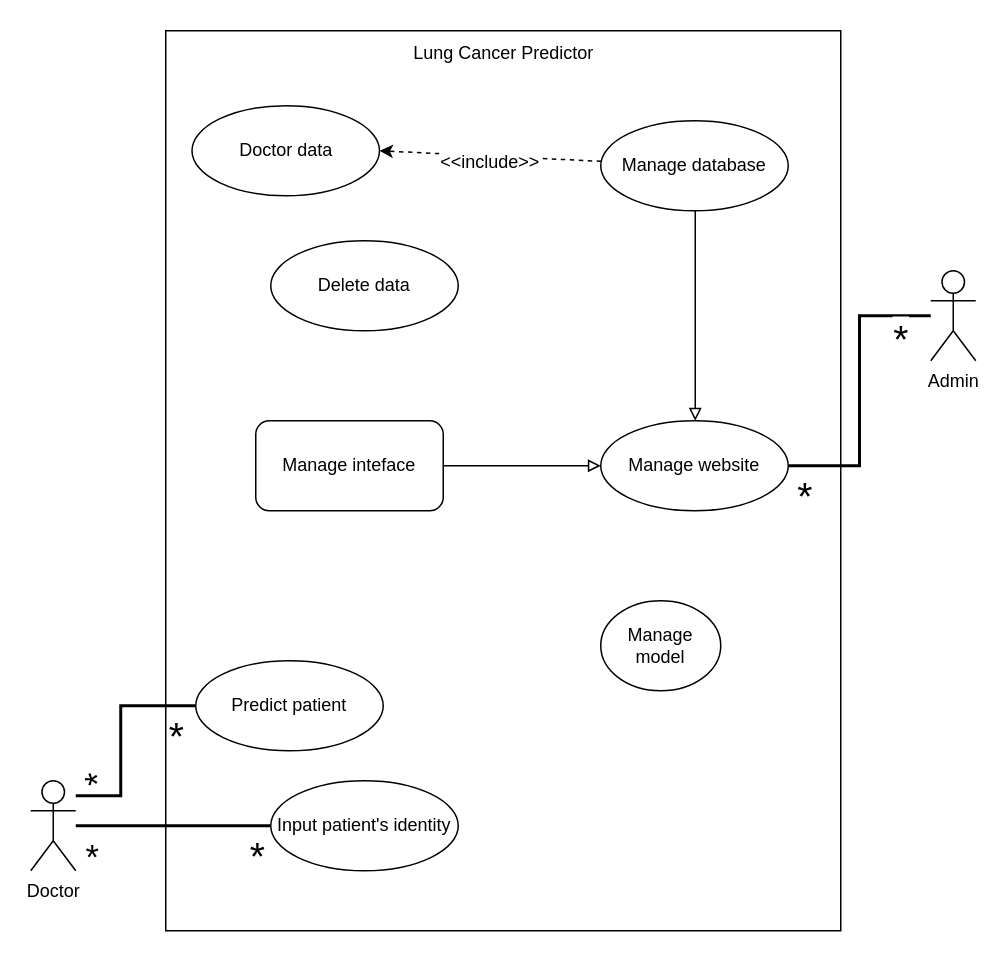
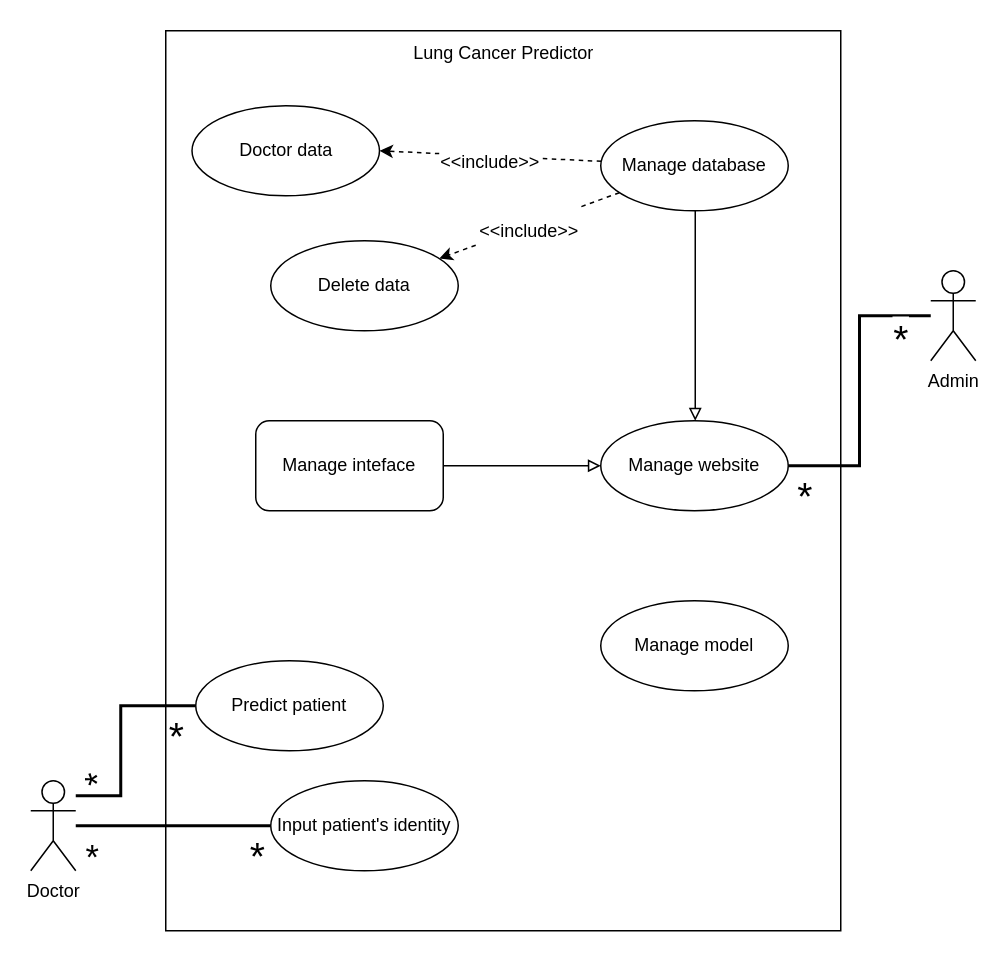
edge "Manage database" -> "Delete data": added, label "<<include>>"
node "Manage model": size 120x90 -> 188x90
